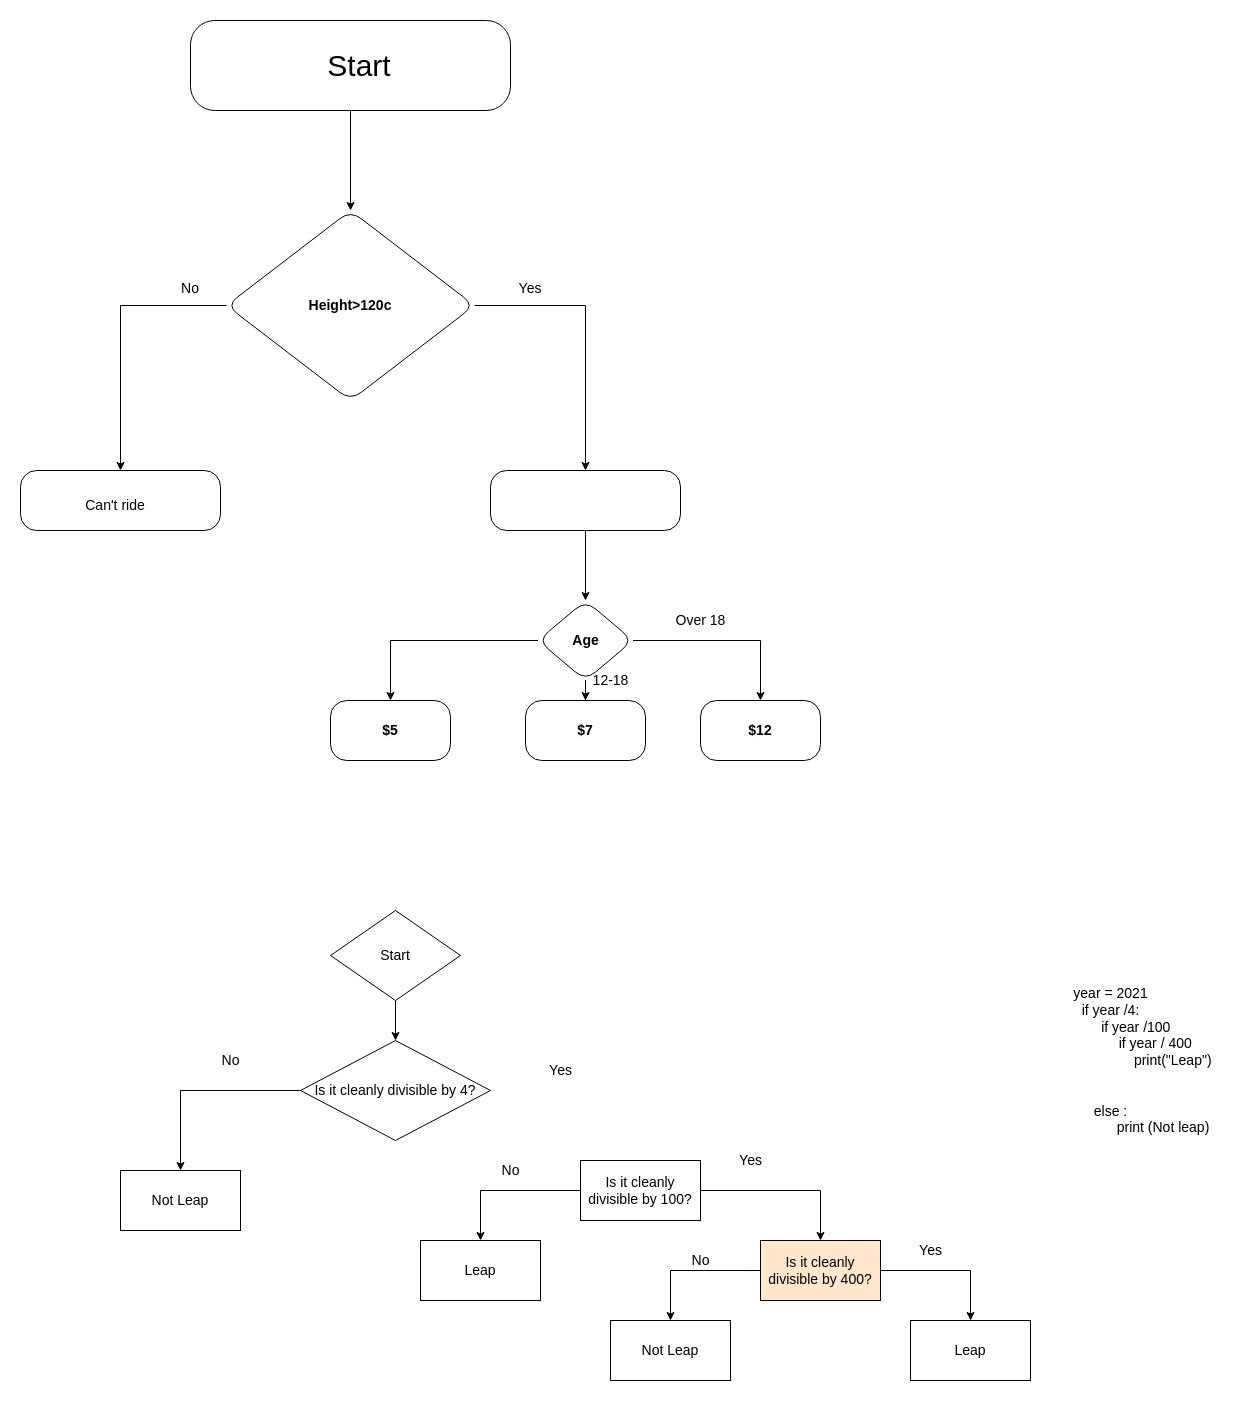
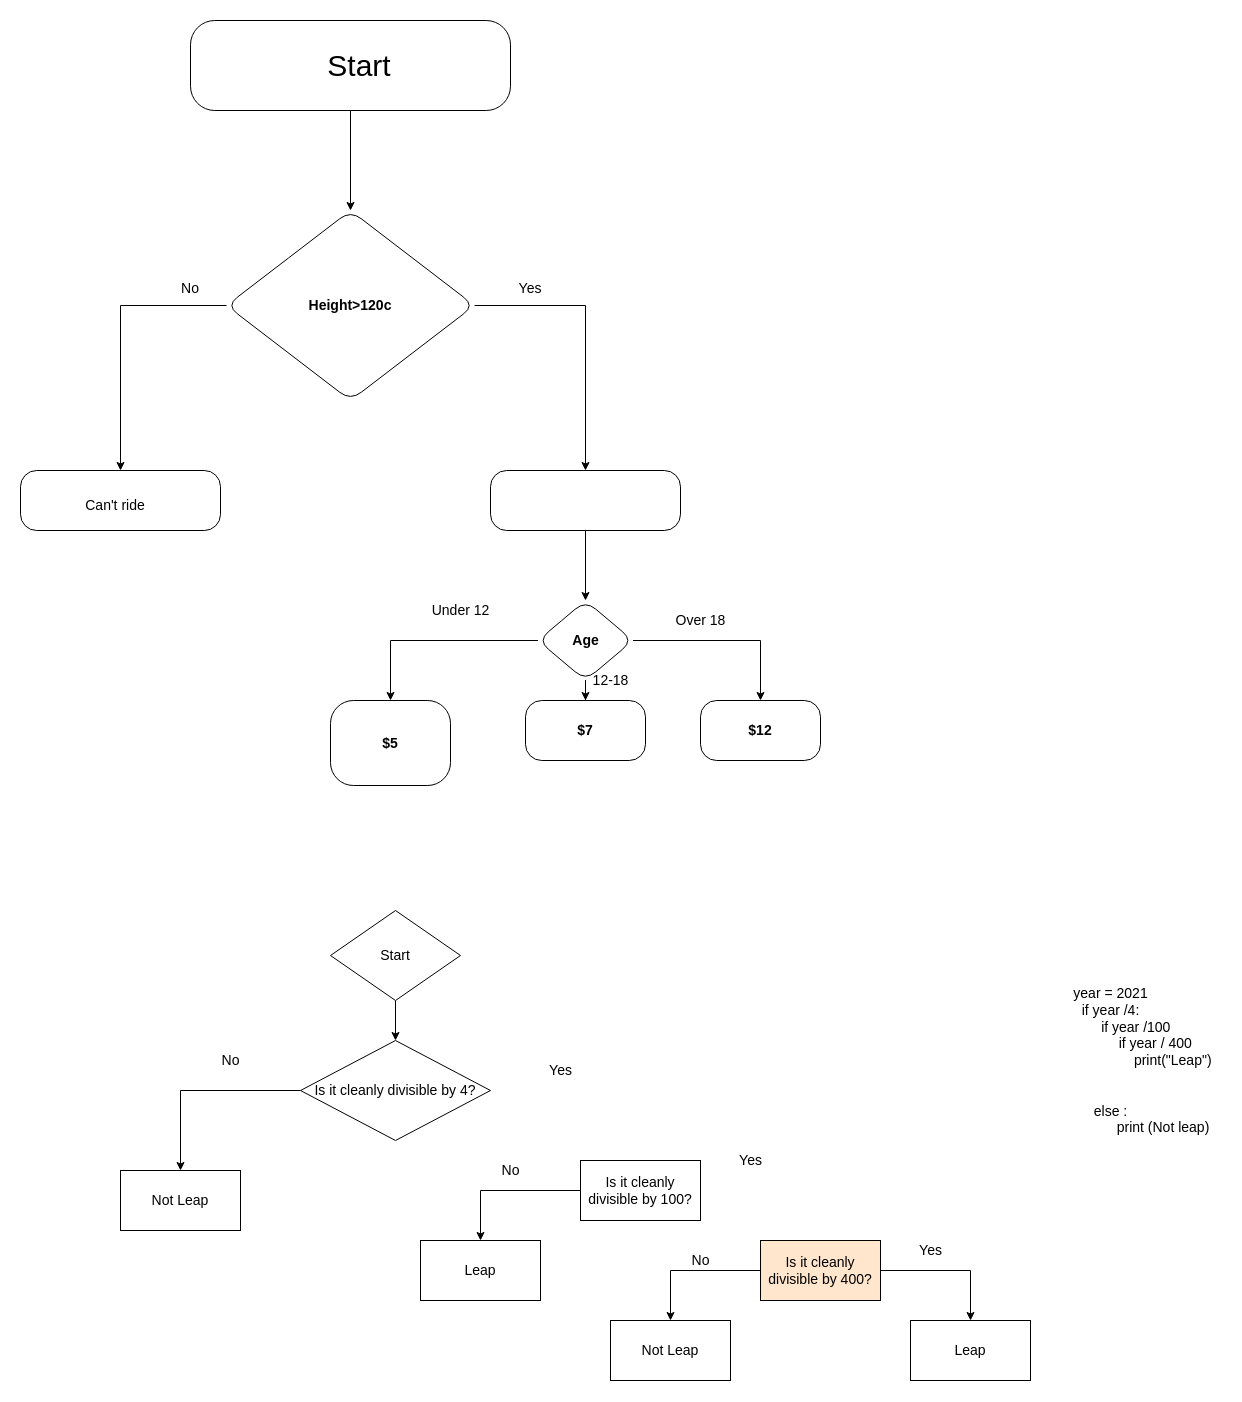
node "Under 12": added
node "$5": size 120x60 -> 120x85
edge "Is it cleanly divisible by 100?" -> "Is it cleanly divisible by 400?": removed
